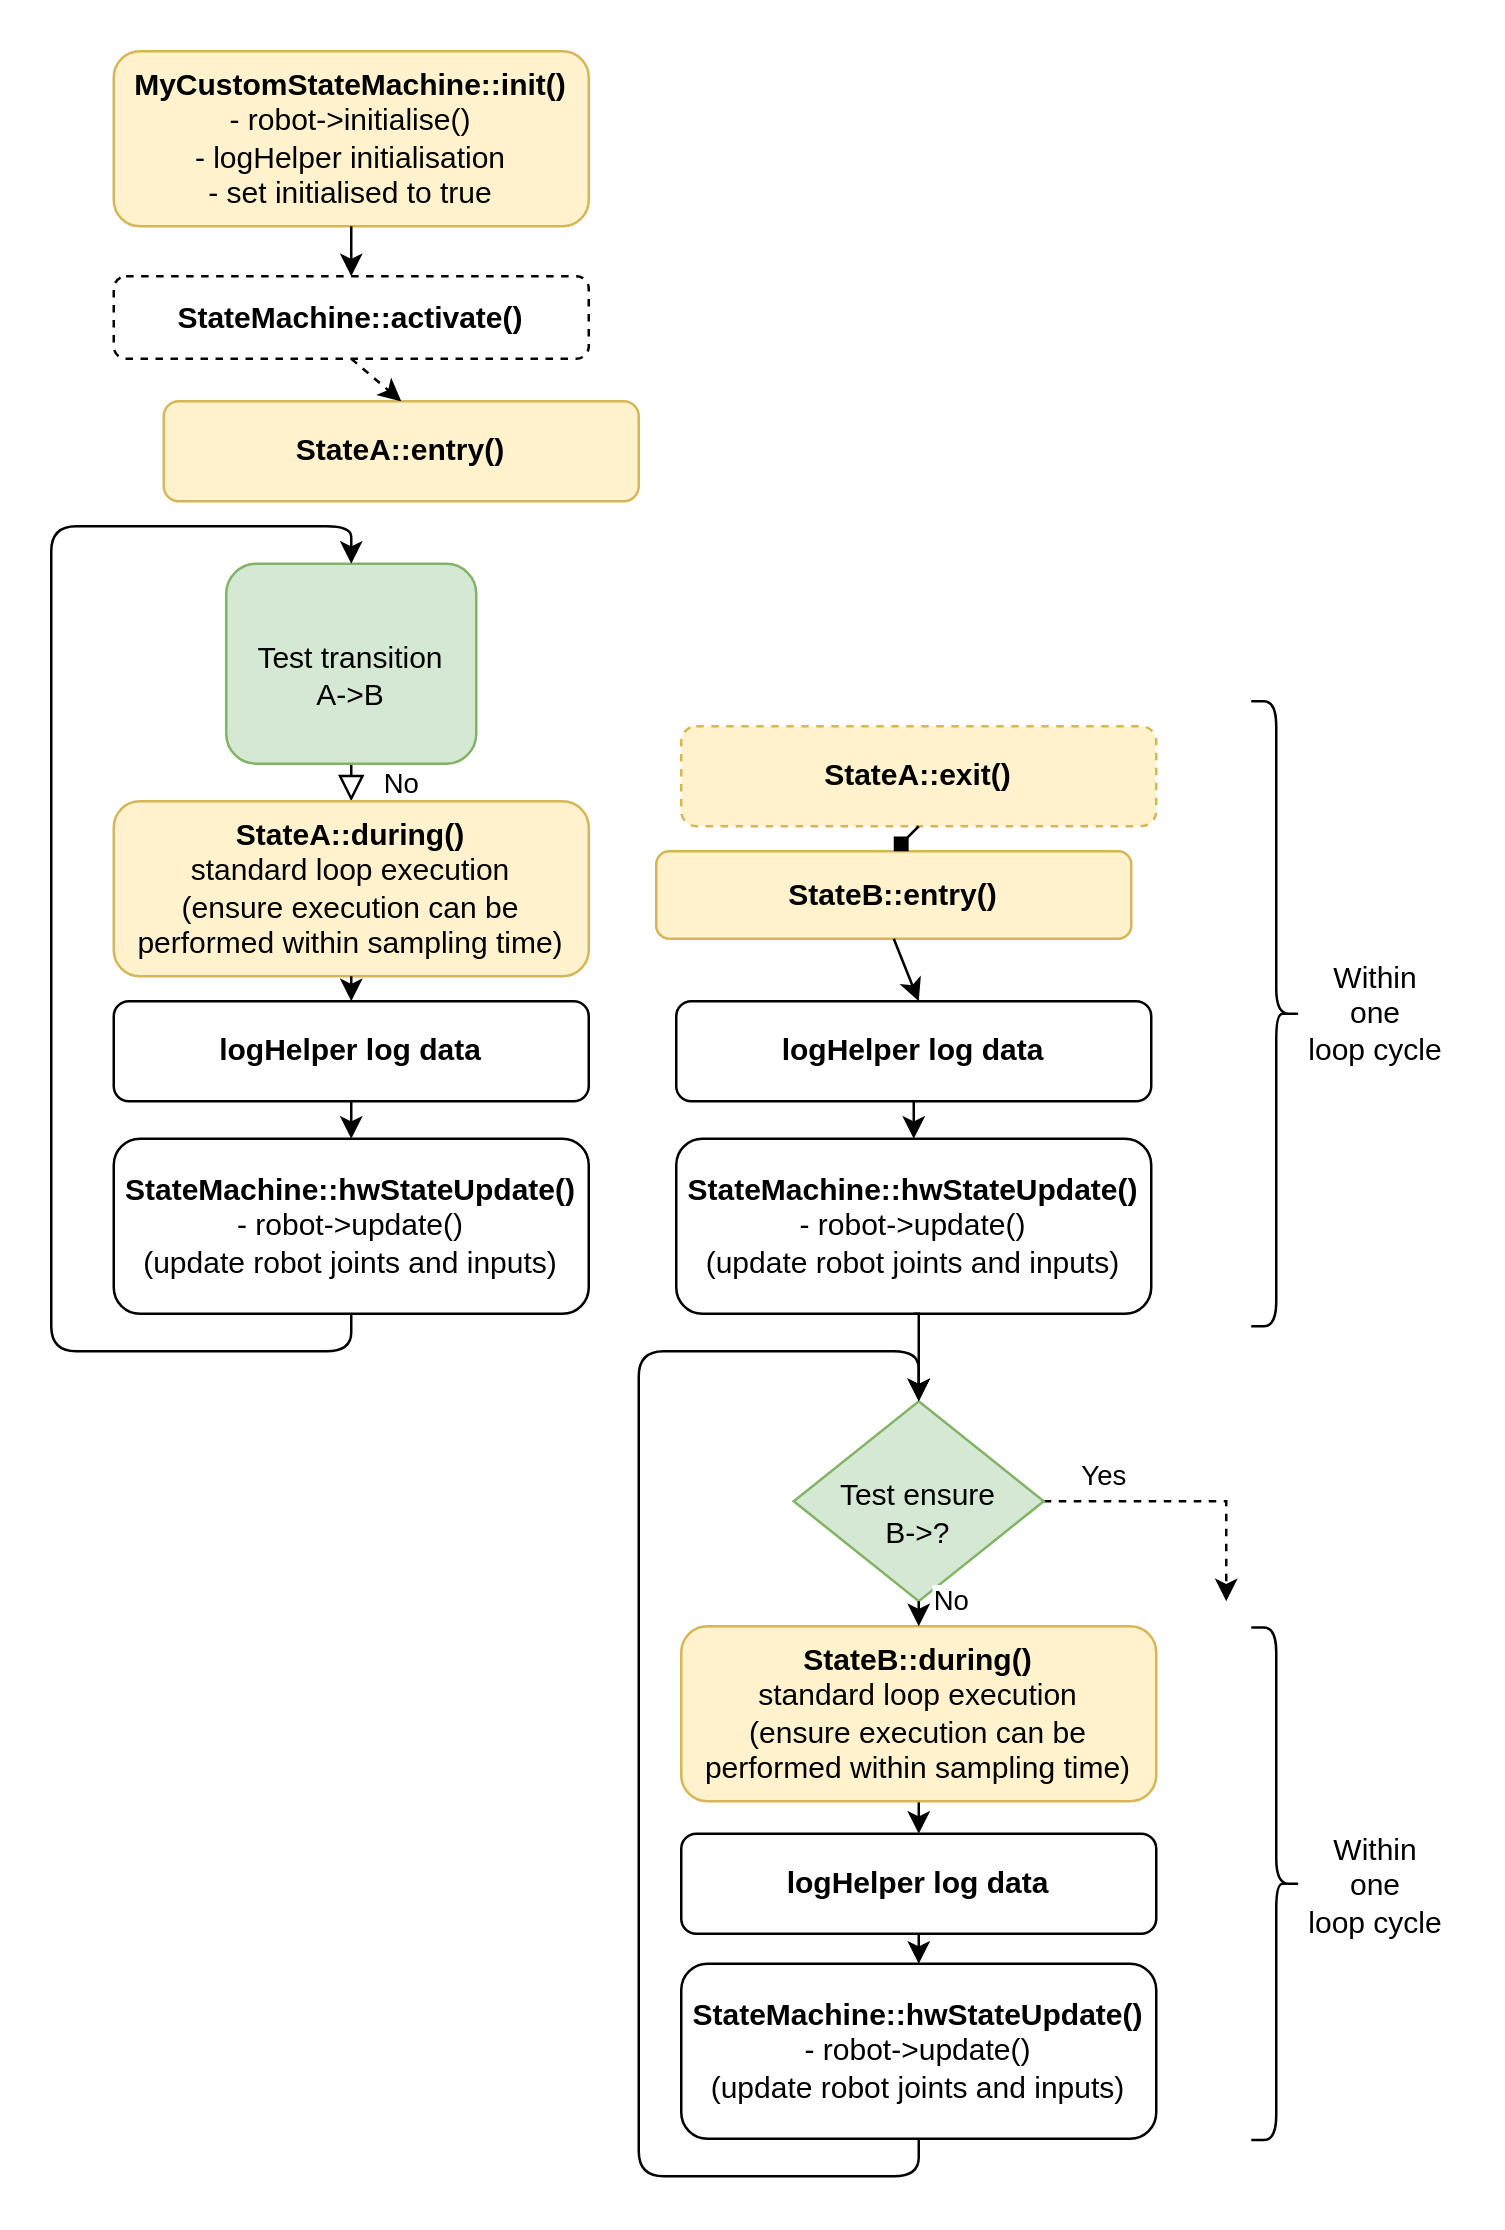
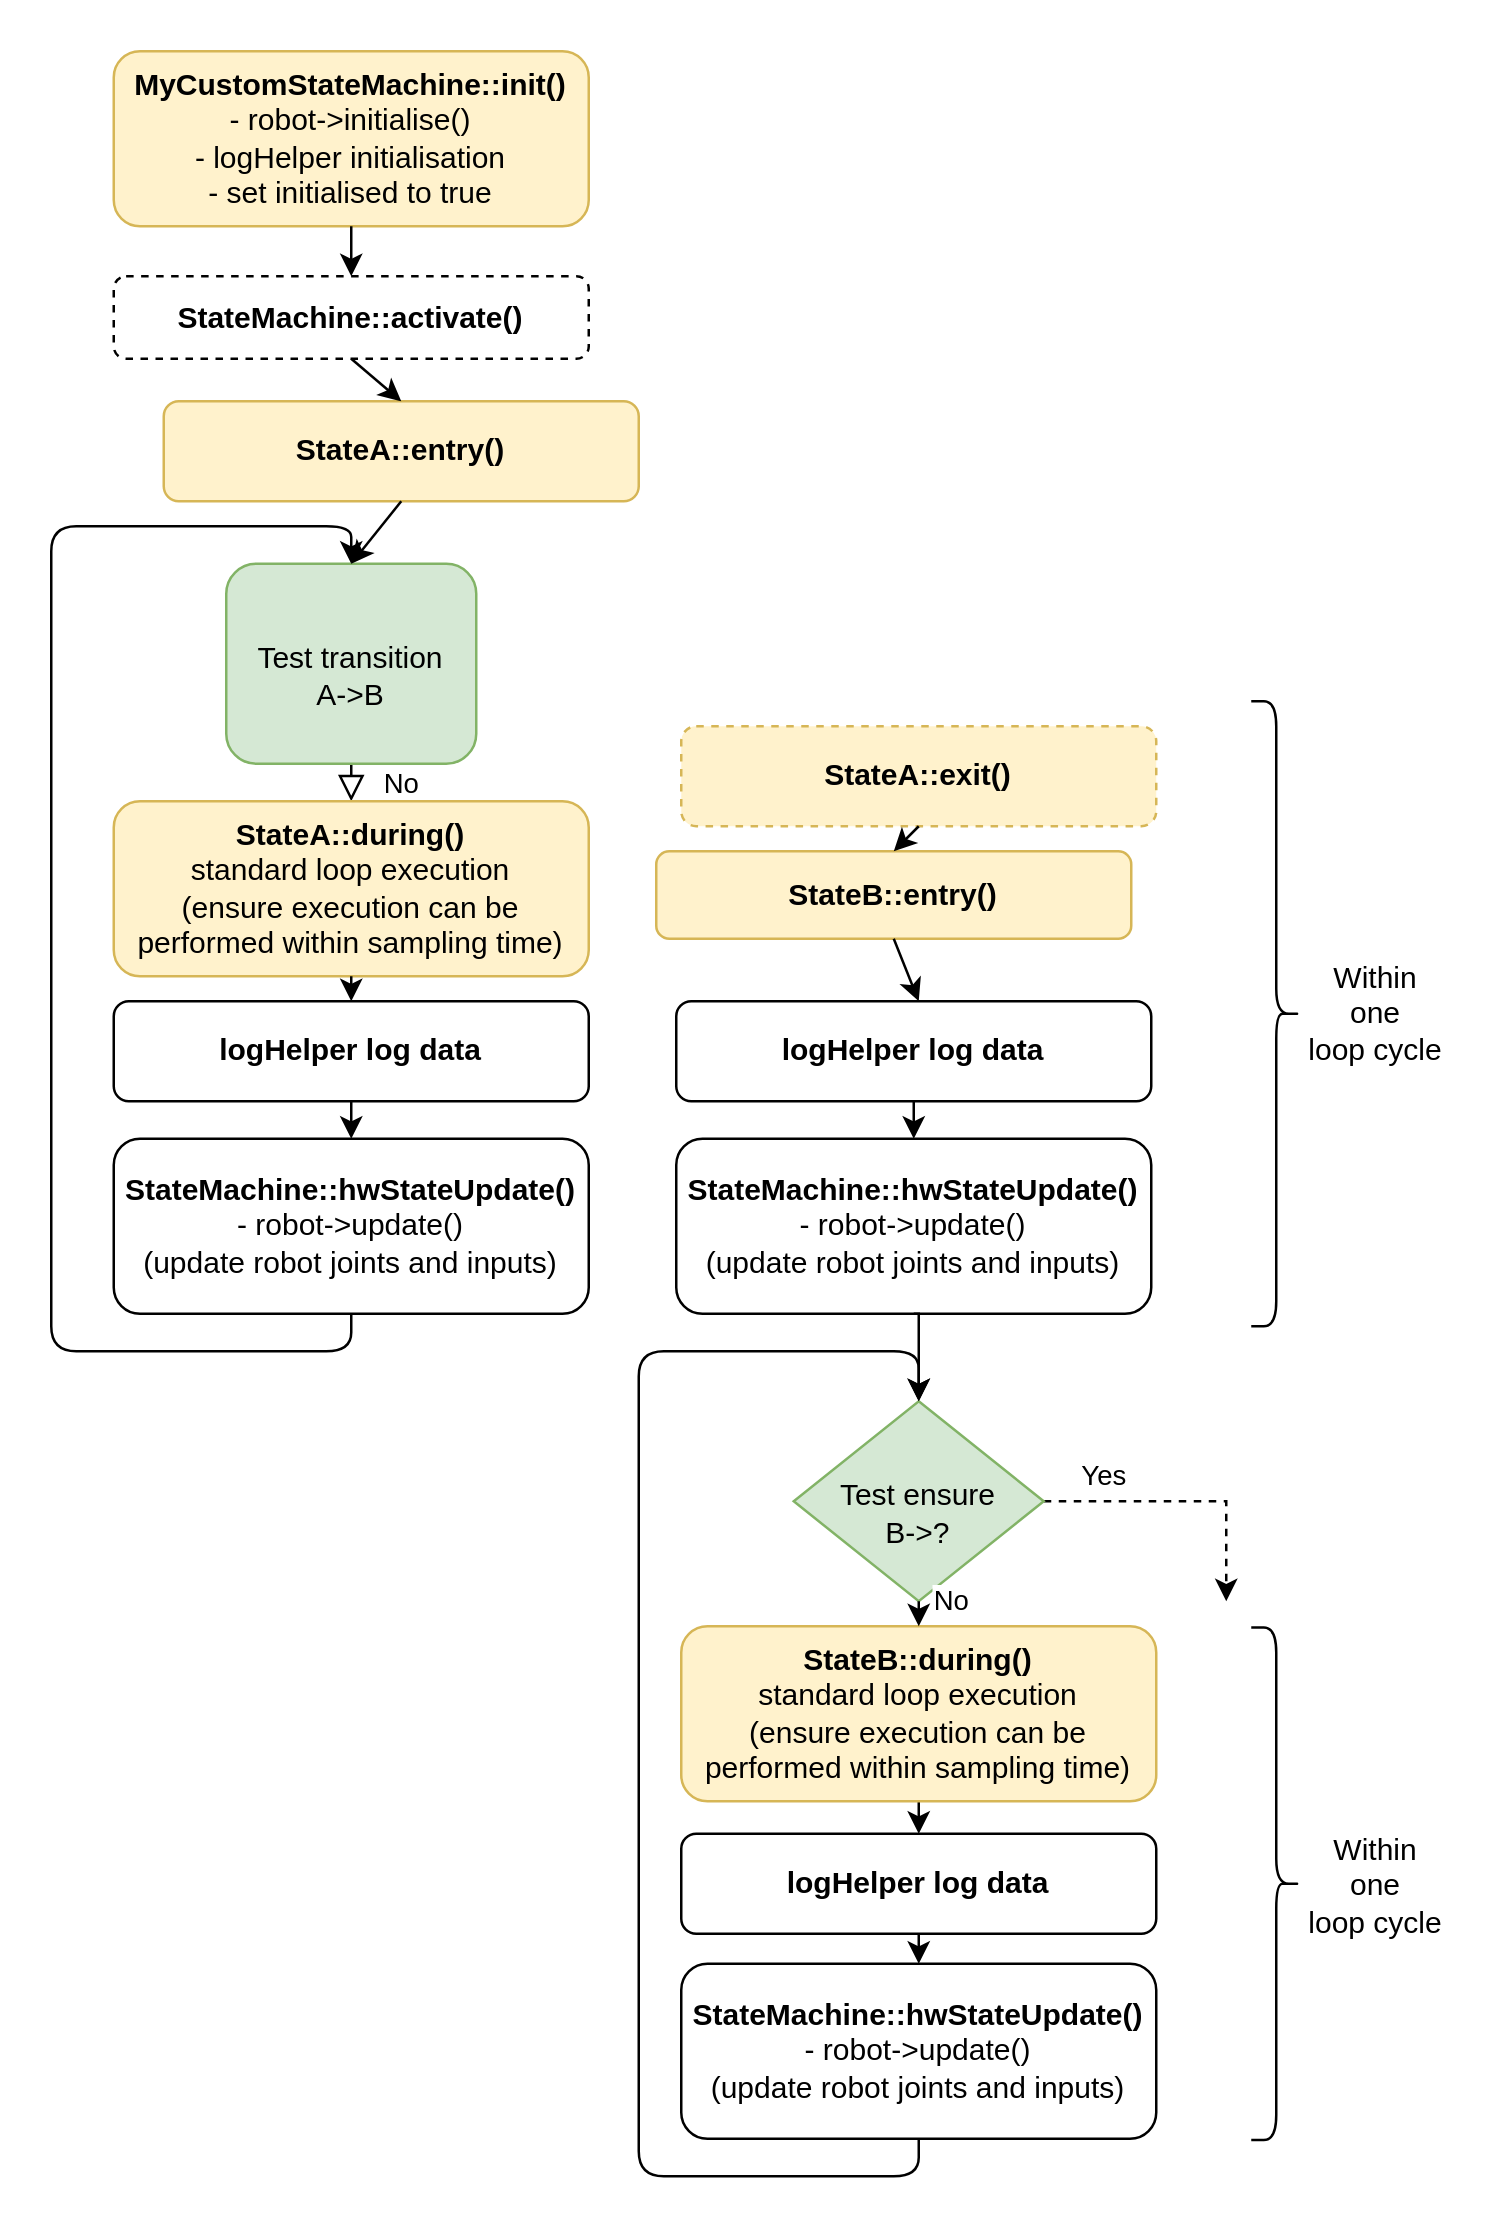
edge "StateMachine::activate()" -> "StateA::entry()": style dashed -> solid
edge "StateA::entry()" -> "Test transition A->B": added
edge "StateA::exit()" -> "StateB::entry()": arrowhead diamond -> classic
